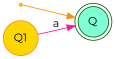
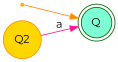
node "Q1": label "Q1" -> "Q2"
